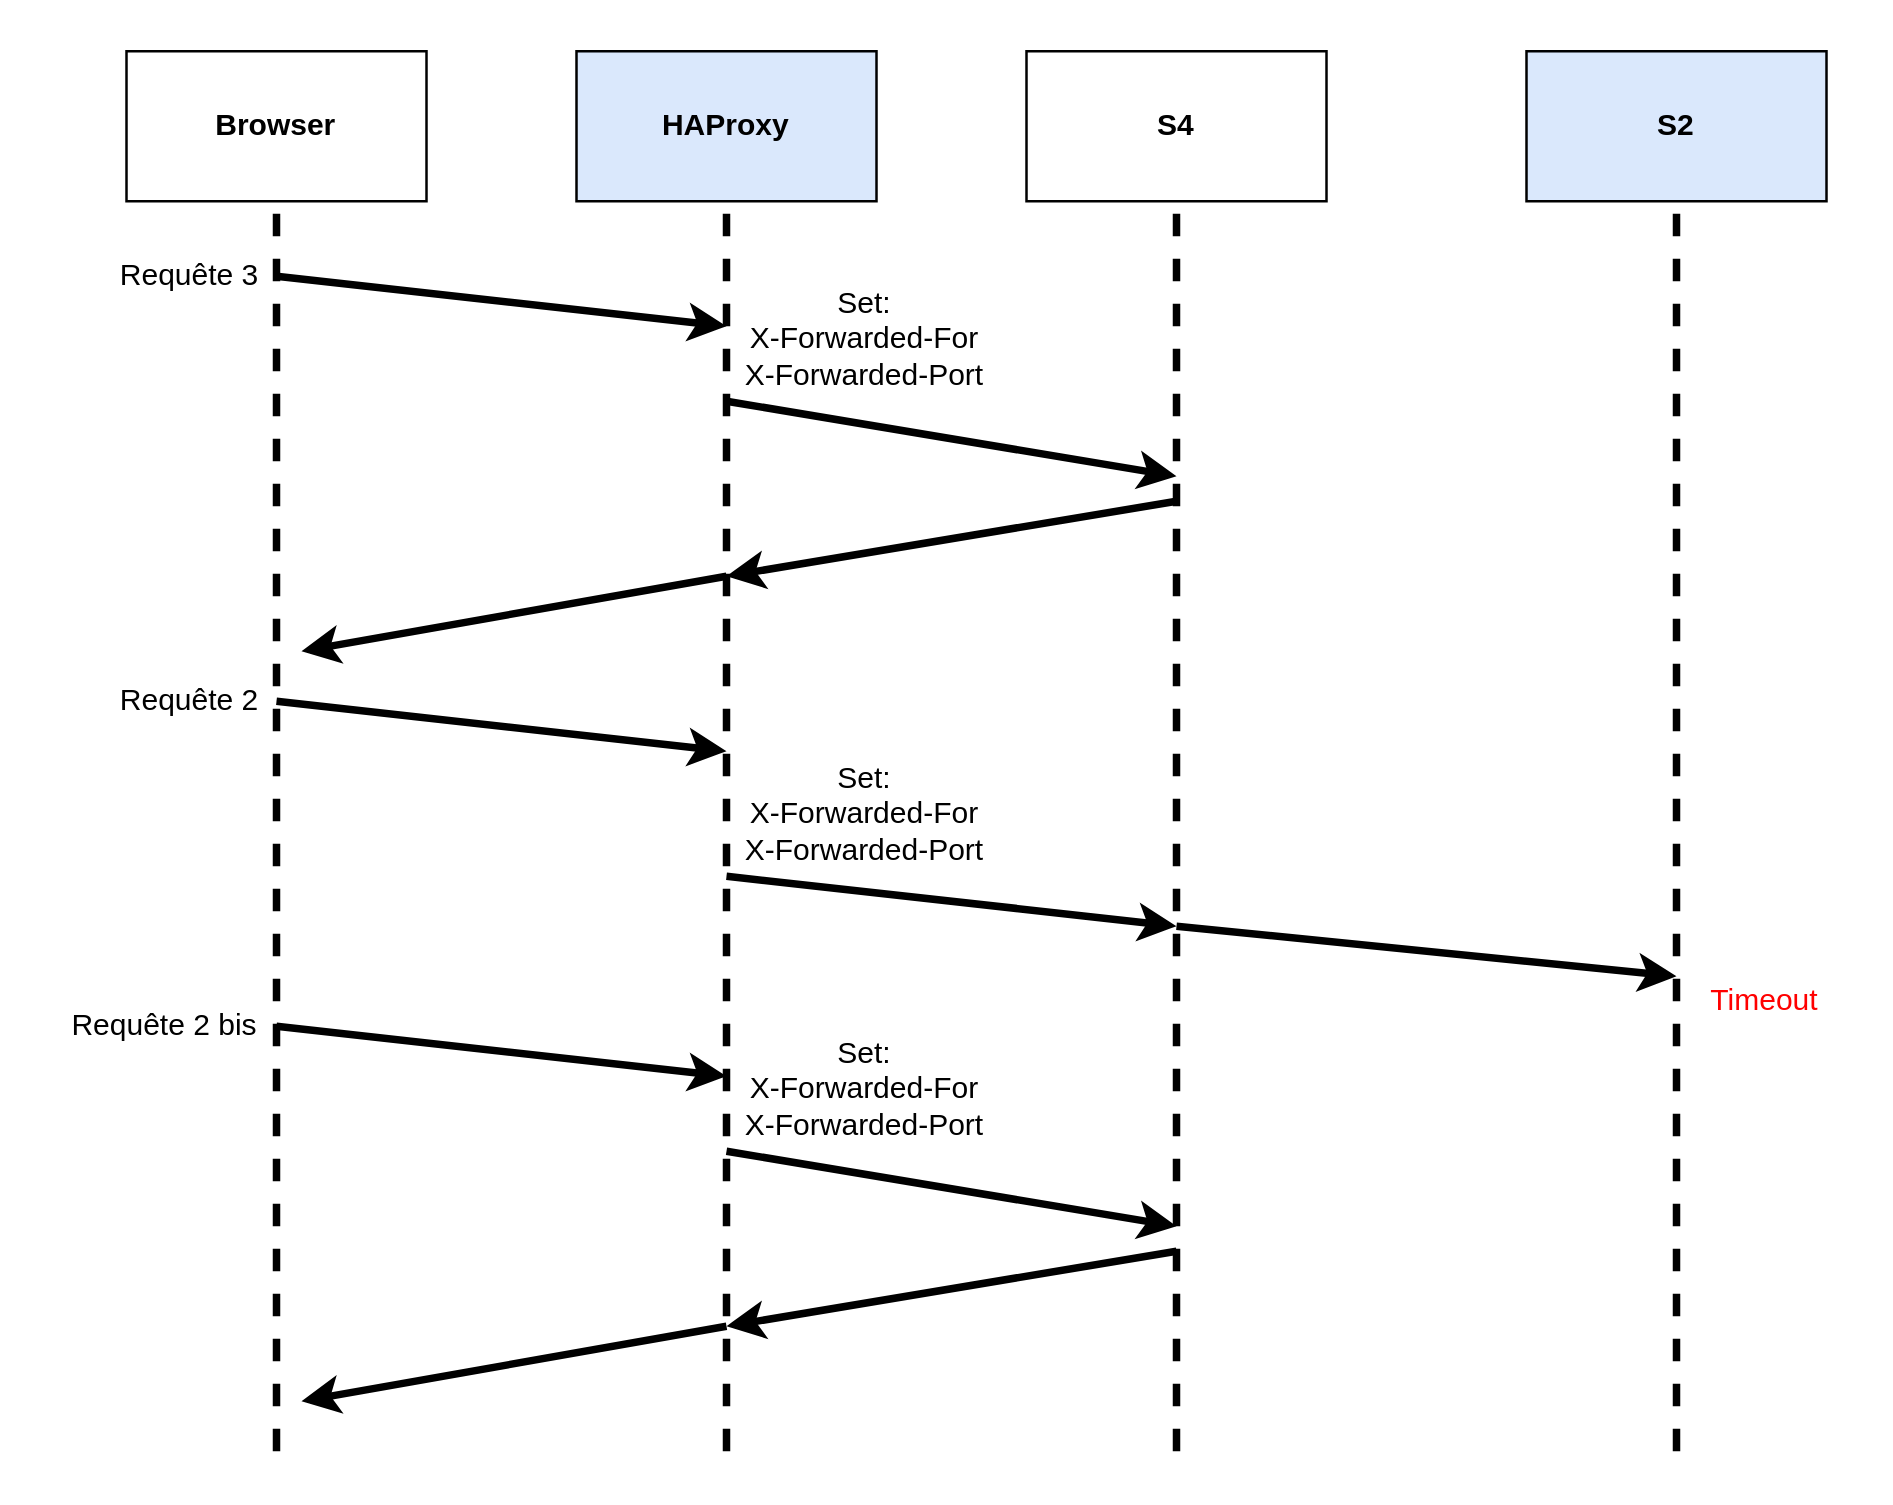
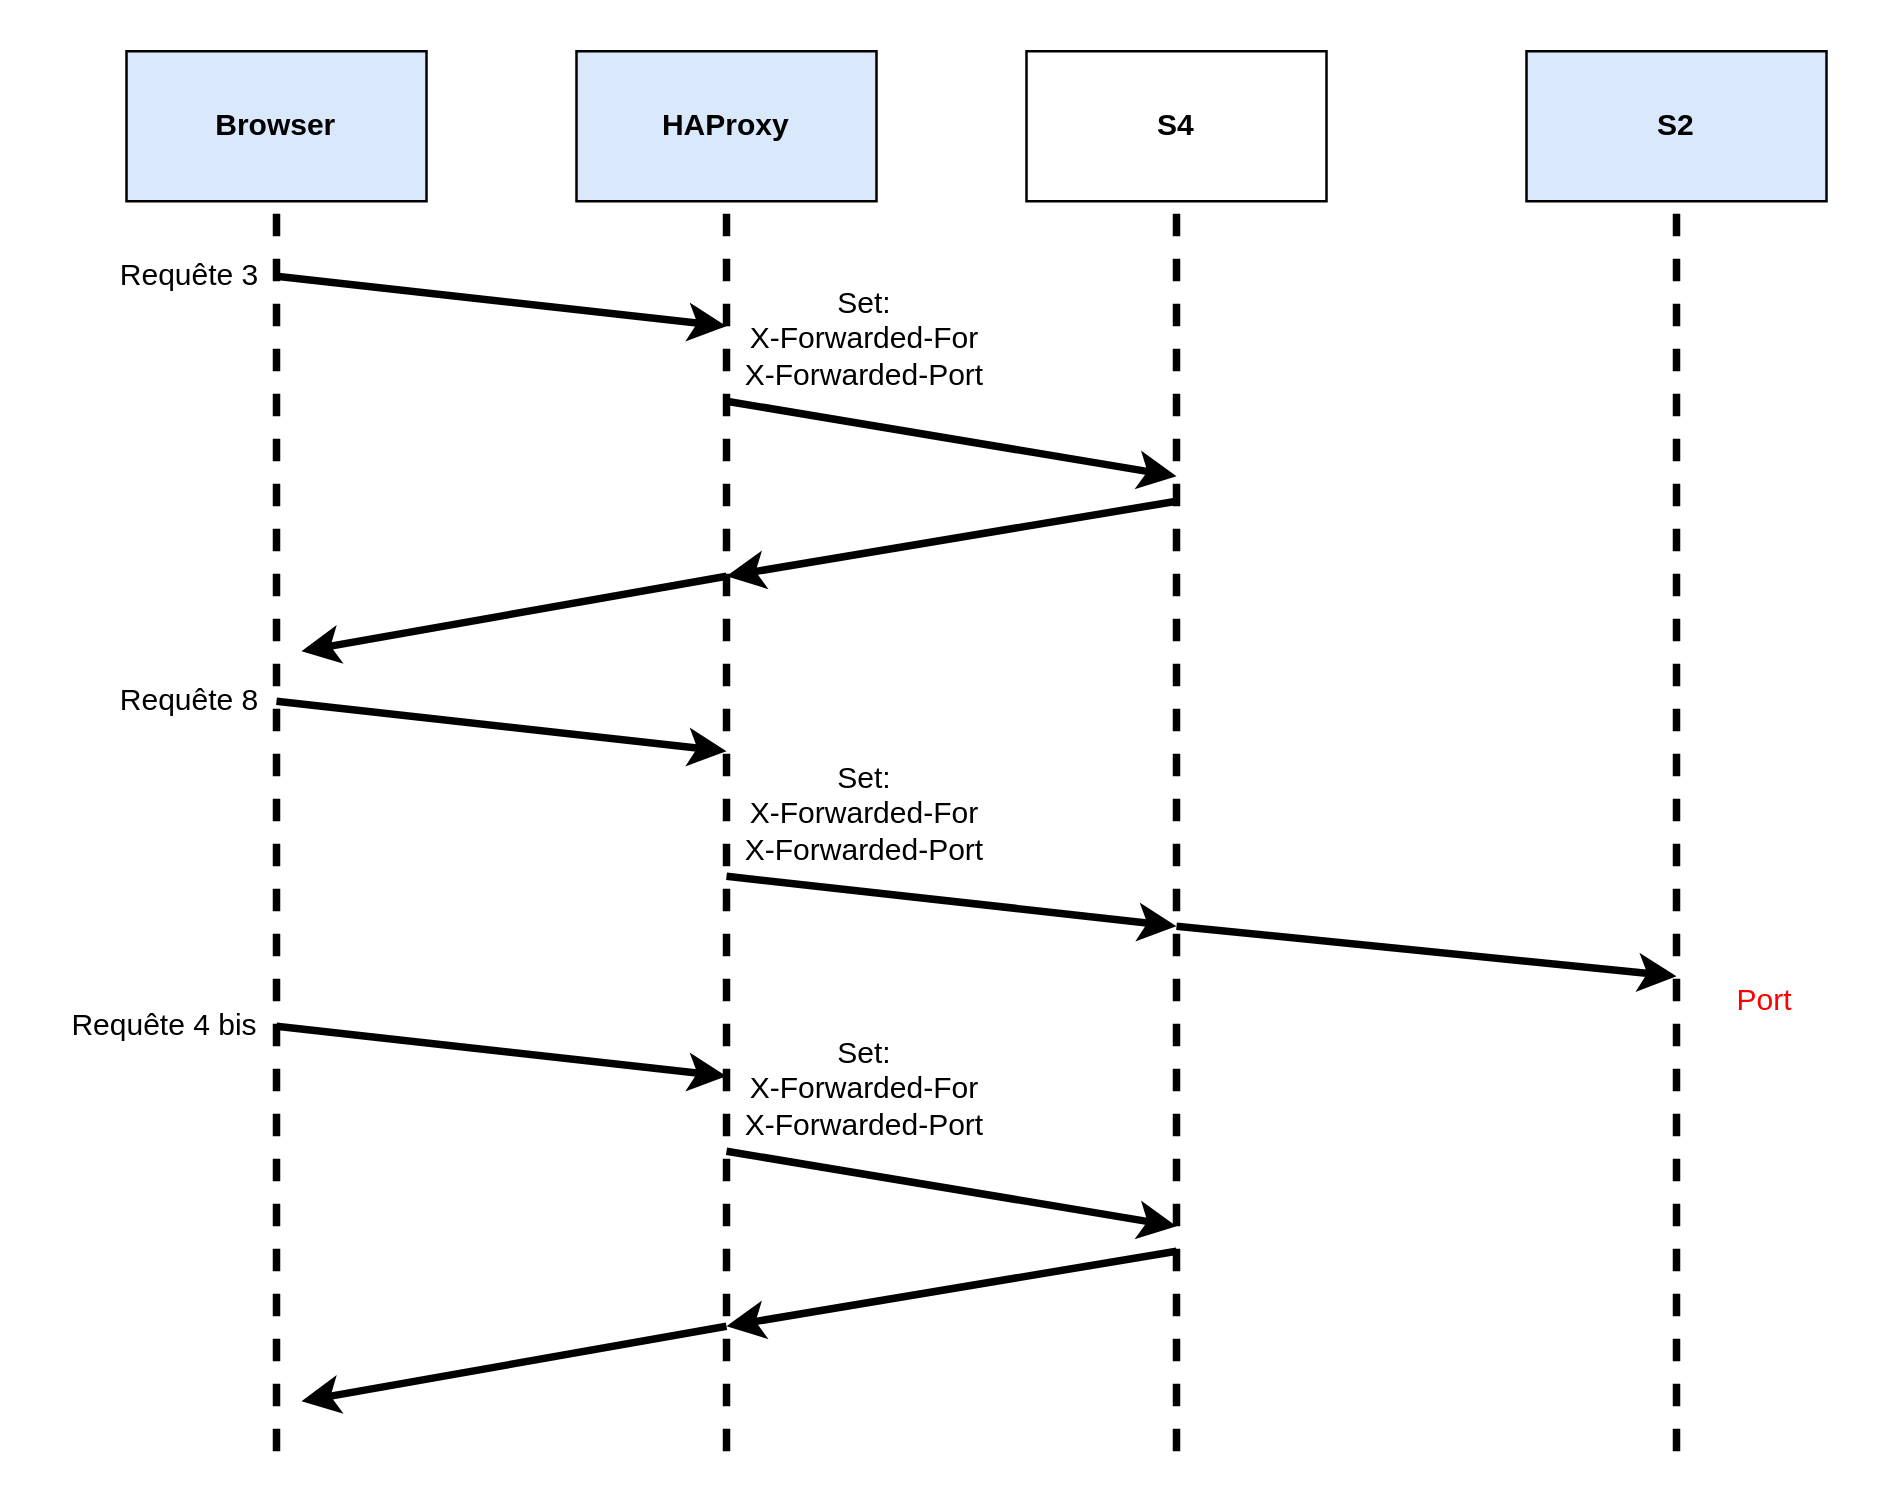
node "Browser": fillcolor #ffffff -> #dae8fc
node "Requête 2": label "Requête 2" -> "Requête 8"
node "Timeout": label "Timeout" -> "Port"
node "Requête 2 bis": label "Requête 2 bis" -> "Requête 4 bis"
